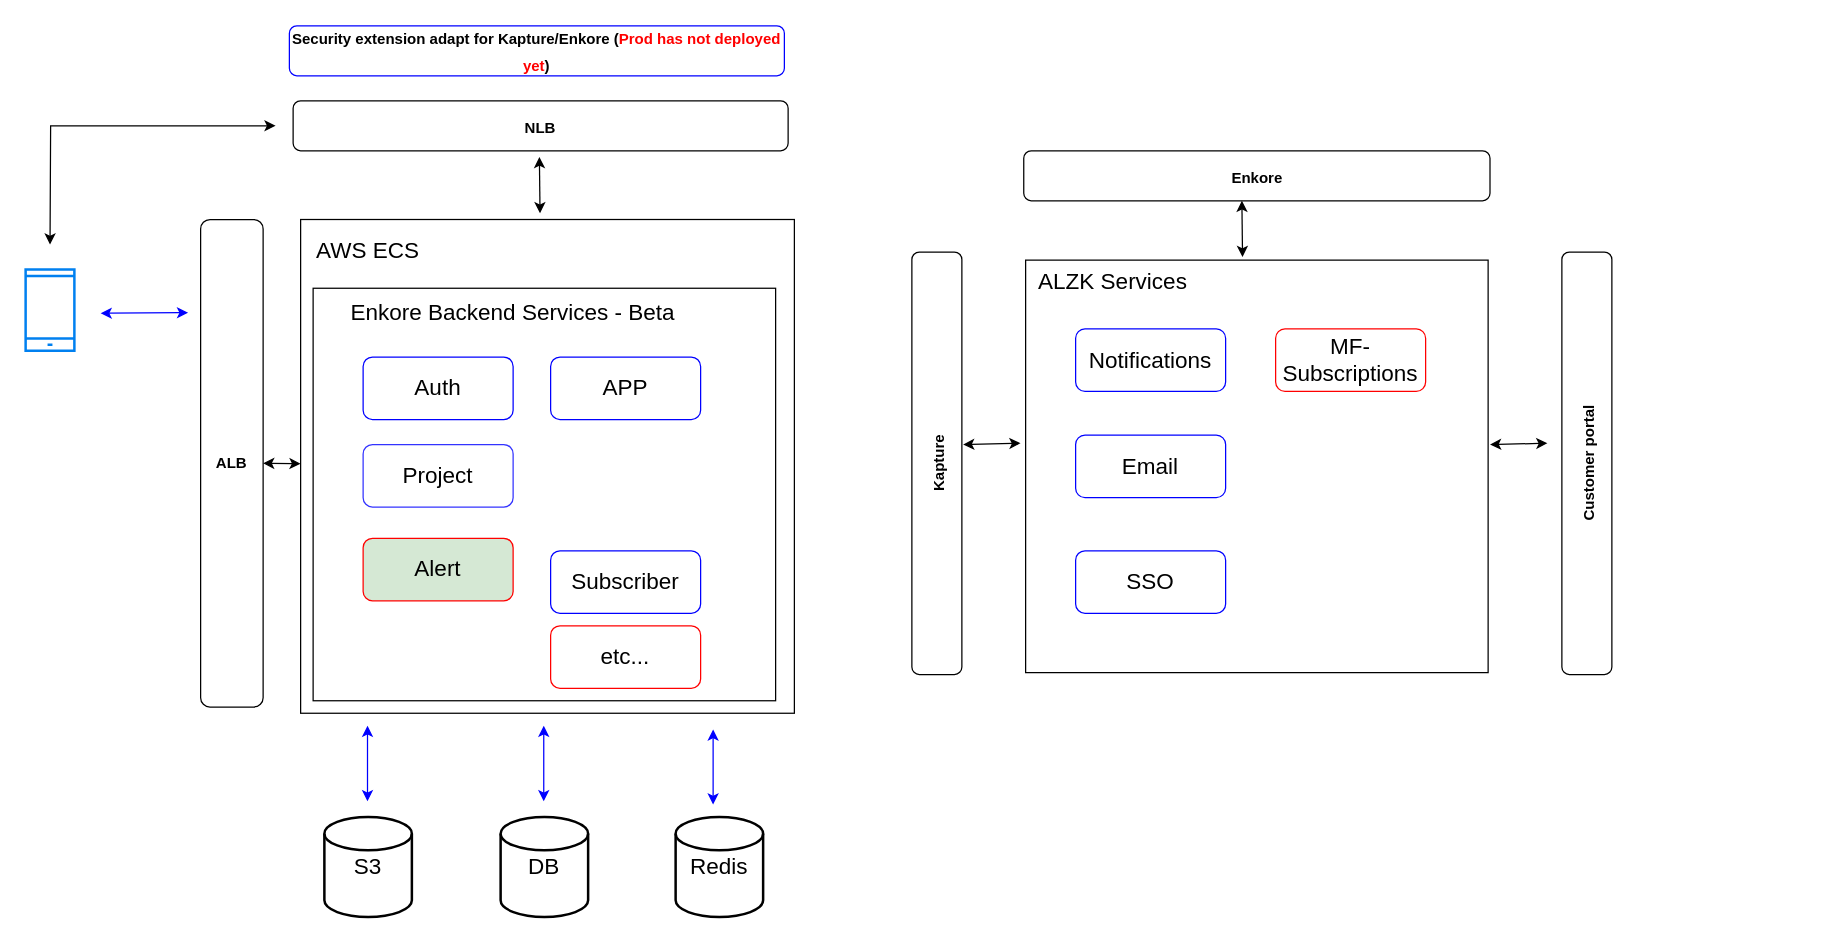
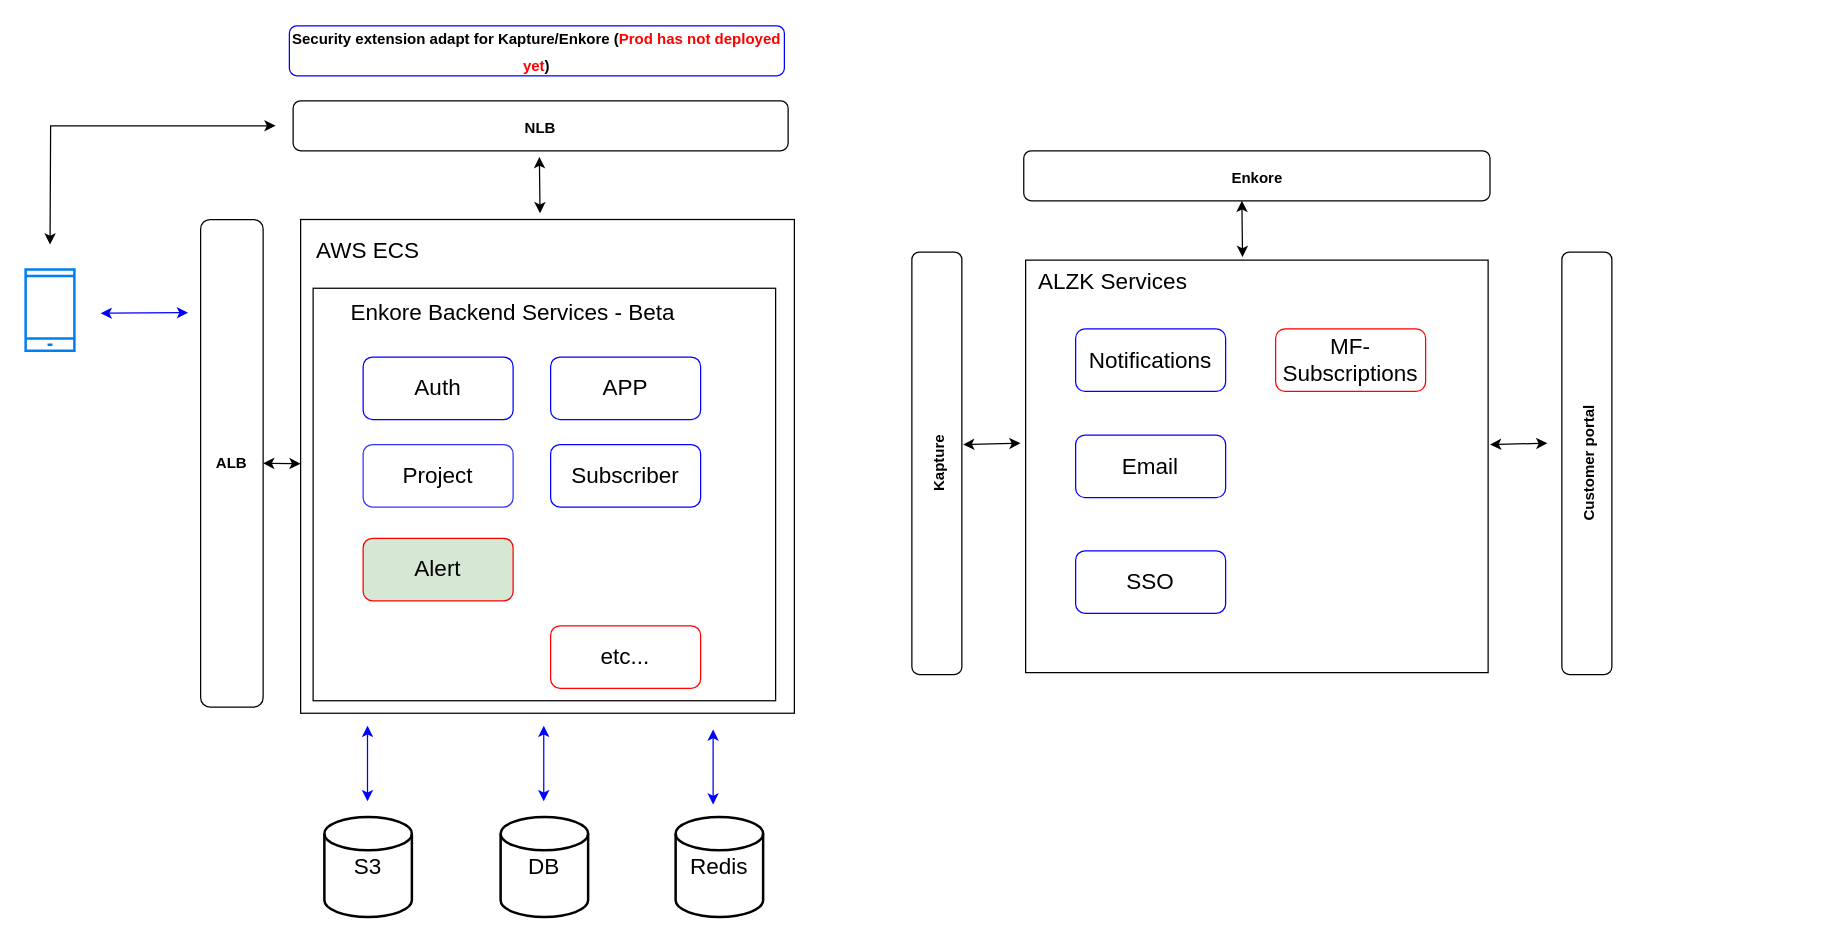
node "Subscriber": moved (626, 582) -> (626, 476)
